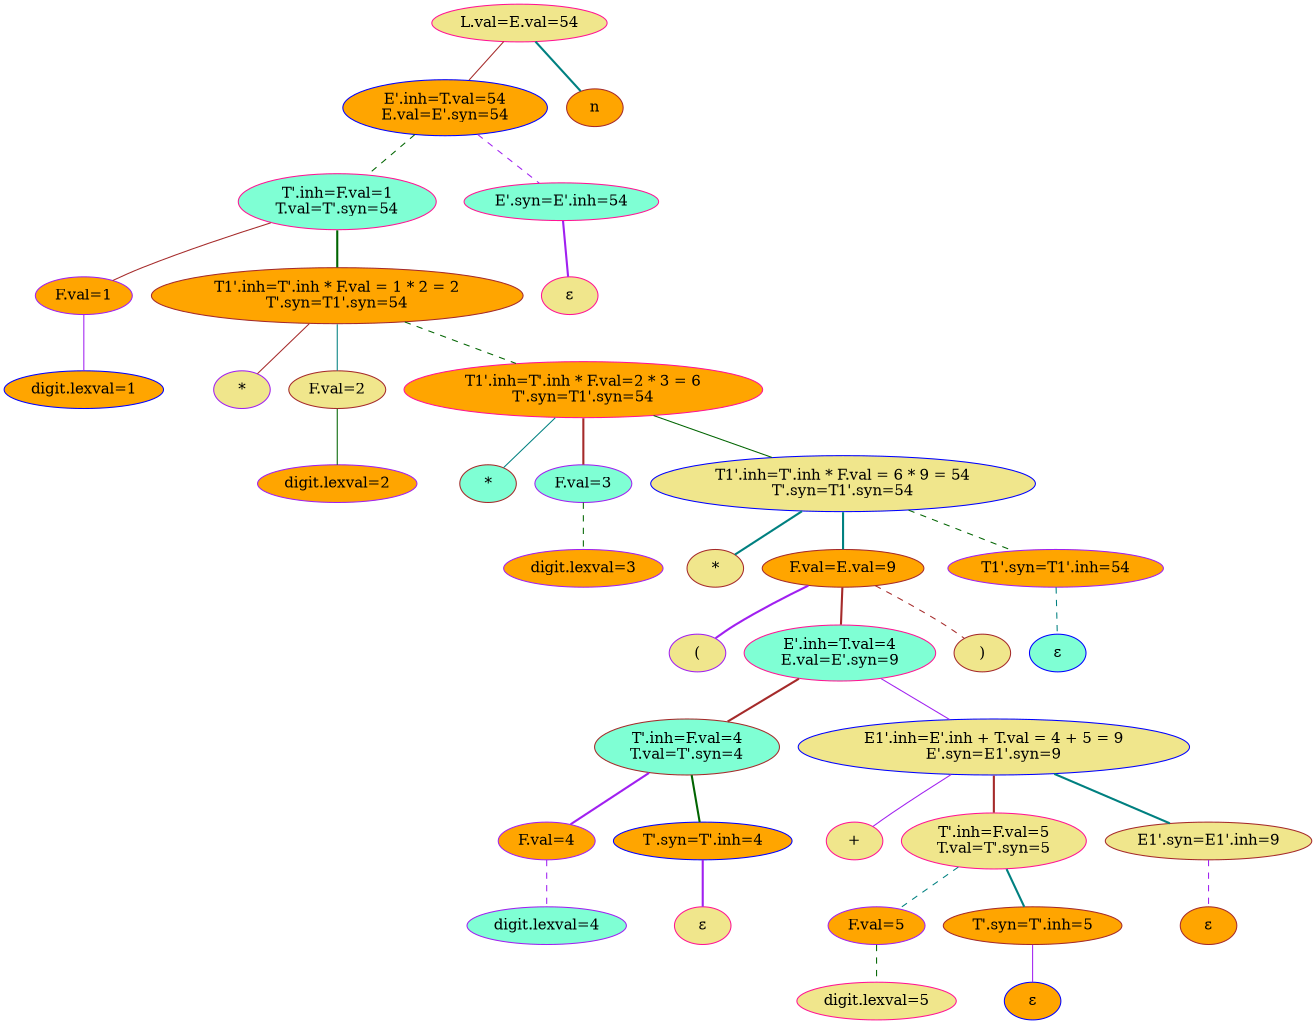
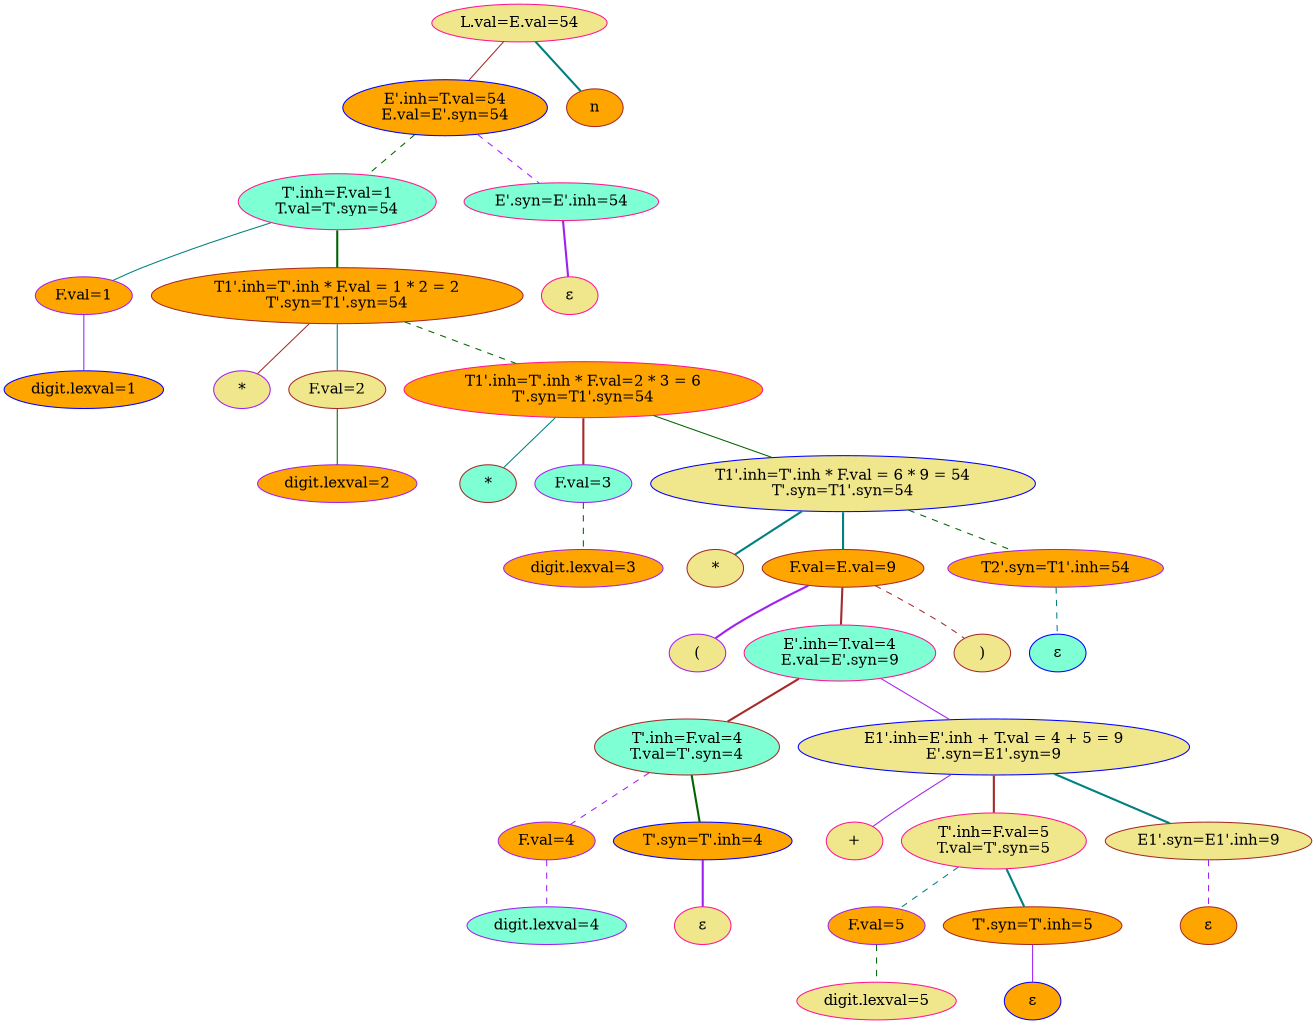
edge "T'.inh=F.val=1 T.val=T'.syn=54" -- "F.val=1": color brown -> teal
node "T1'.syn=T1'.inh=54": label "T1'.syn=T1'.inh=54" -> "T2'.syn=T1'.inh=54"
edge "T'.inh=F.val=4 T.val=T'.syn=4" -- "F.val=4": style bold -> dashed
